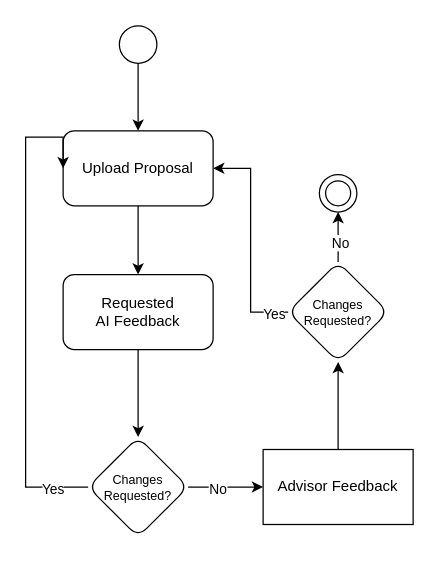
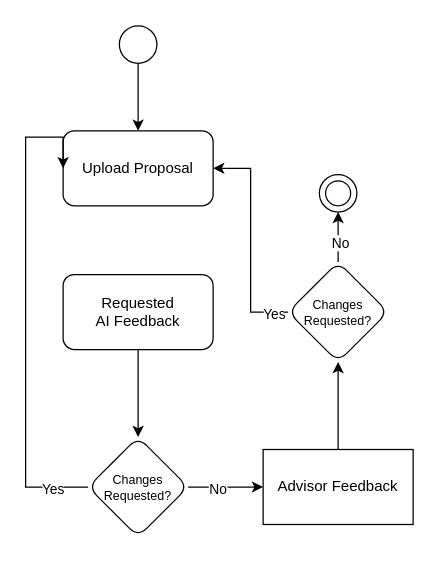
edge "Upload Proposal" -> "Requested AI Feedback": removed
